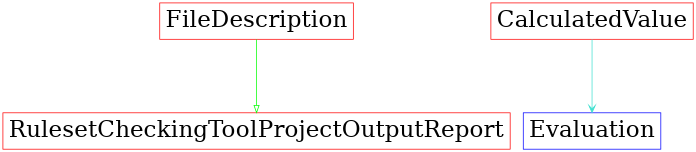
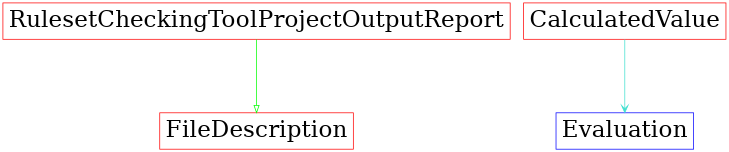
edge "FileDescription" -> "RulesetCheckingToolProjectOutputReport": reversed
